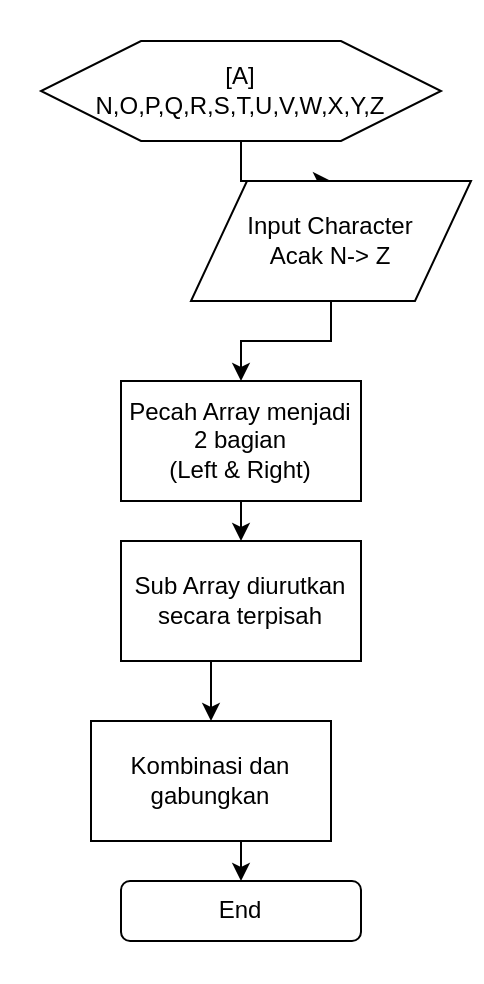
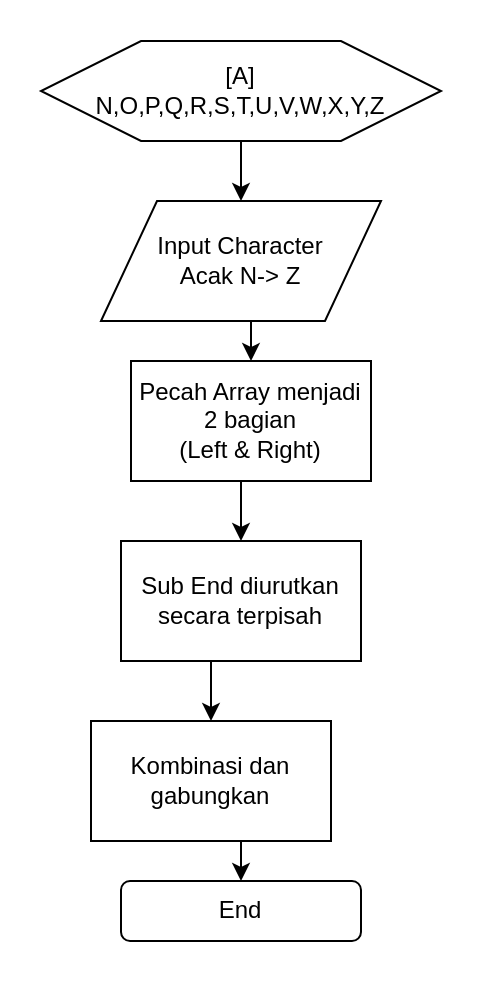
node "Input Character Acak N-> Z": moved (331, 241) -> (241, 261)
node "Pecah Array menjadi 2 bagian (Left & Right)": moved (241, 441) -> (251, 421)
node "Sub Array diurutkan secara terpisah": label "Sub Array diurutkan secara terpisah" -> "Sub End diurutkan secara terpisah"
